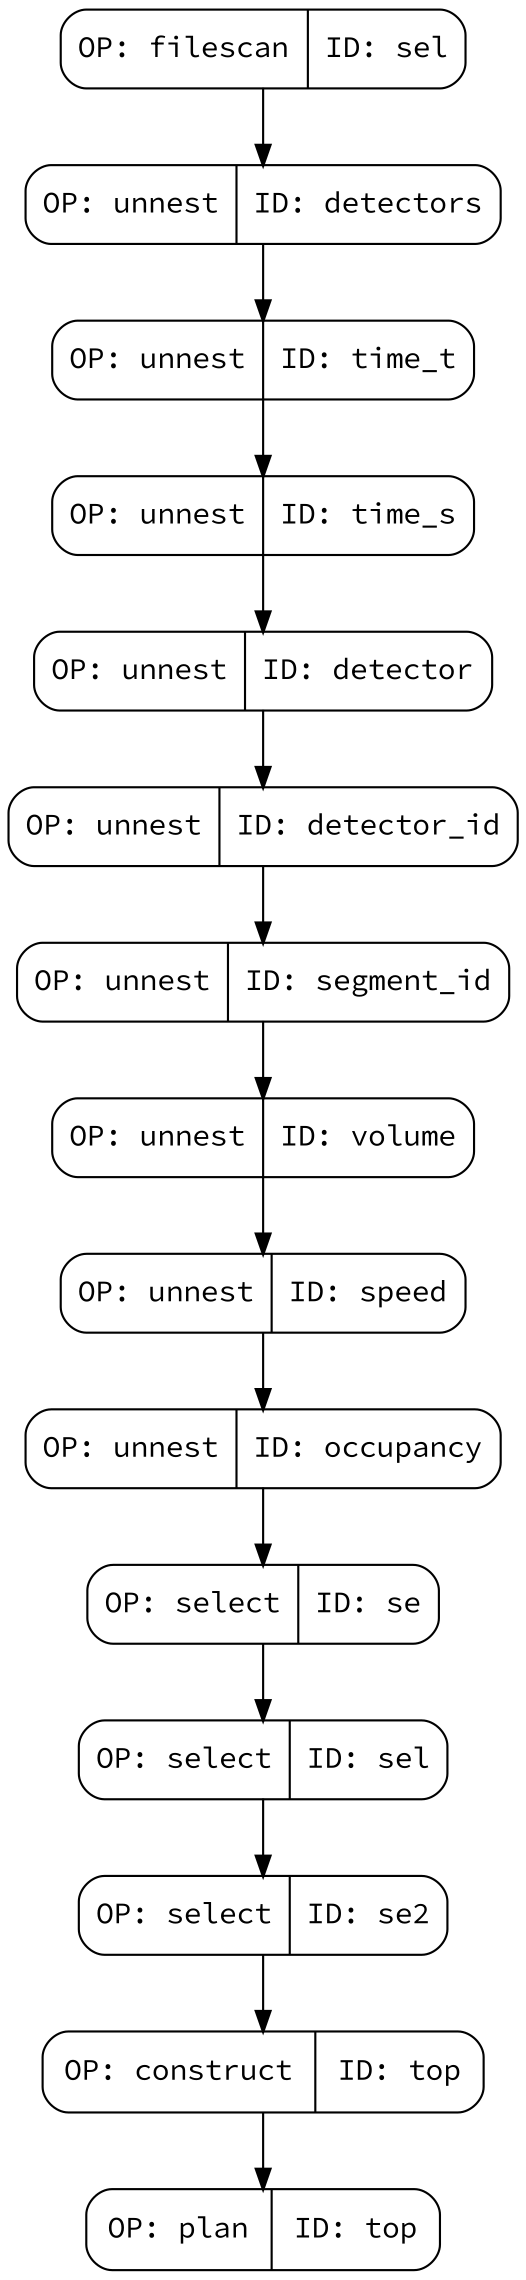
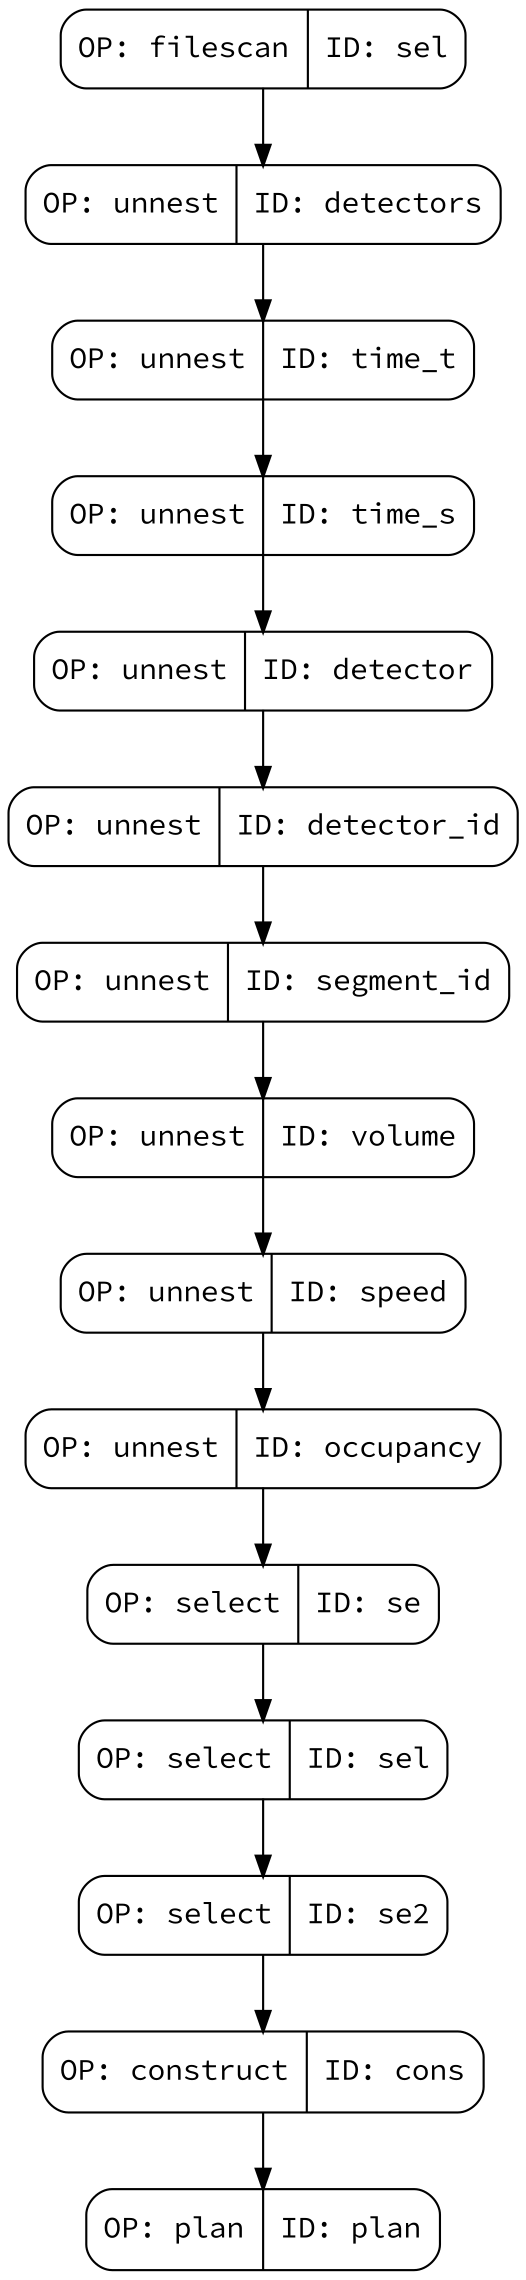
node "OP: construct": text "ID: top" -> "ID: cons"
node "OP: plan": text "ID: top" -> "ID: plan"
